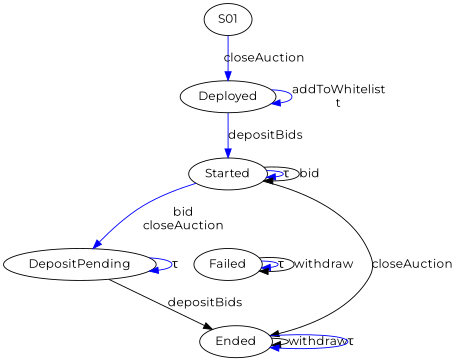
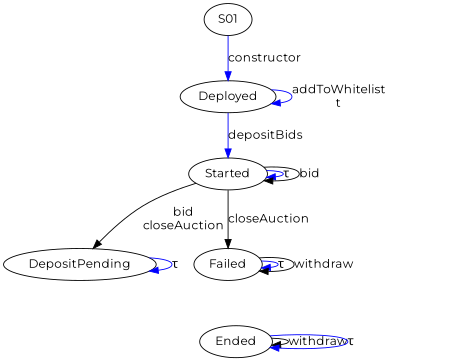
edge "S01" -> "Deployed": label "closeAuction" -> "constructor"
edge "Started" -> "DepositPending": color blue -> black
edge "Started" -> "Ended": now "Started" -> "Failed"
edge "DepositPending" -> "Ended": removed, label "depositBids"
